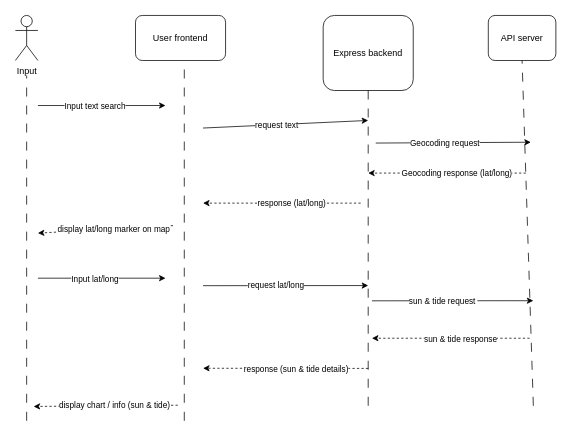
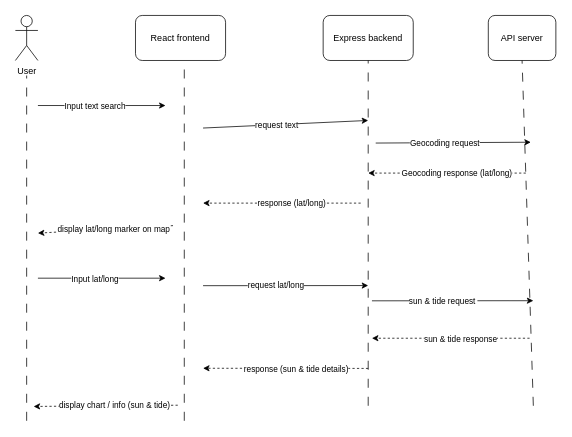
node "User frontend": label "User frontend" -> "React frontend"
node "Express backend": size 90x75 -> 90x45
node "Input": label "Input" -> "User"
